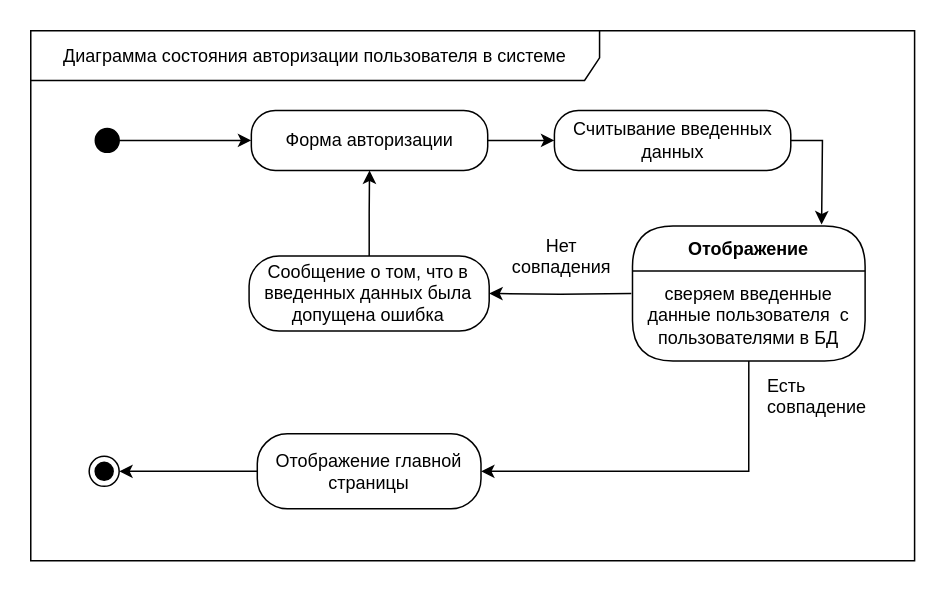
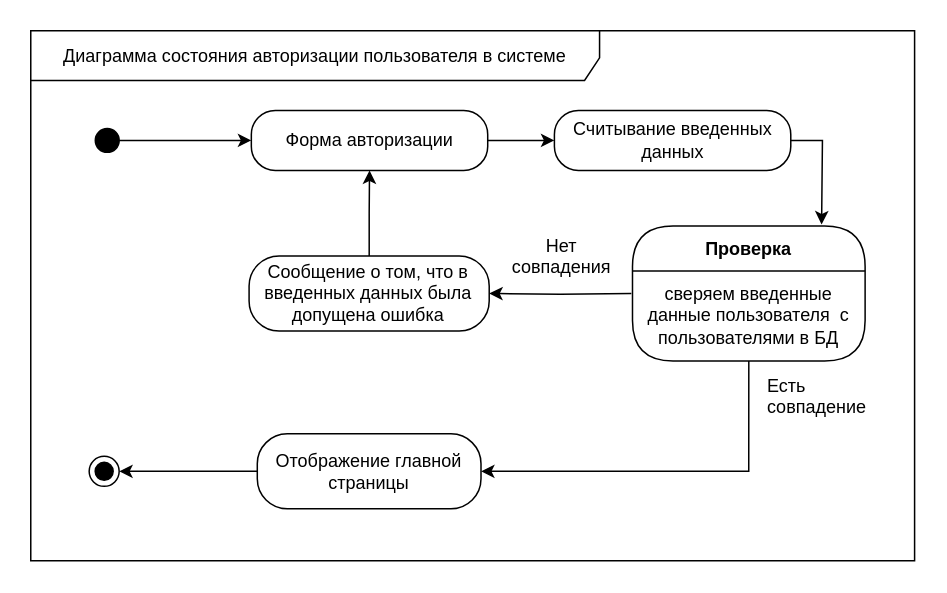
node "Отображение": label "Отображение" -> "Проверка"
